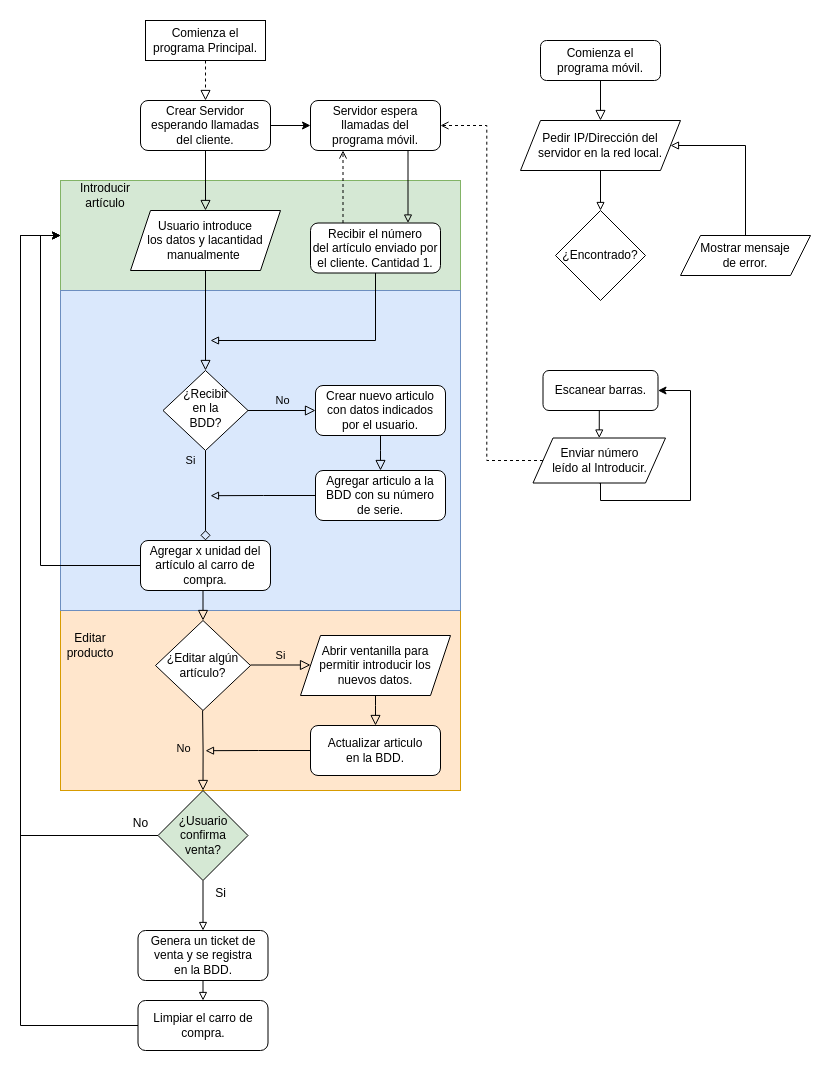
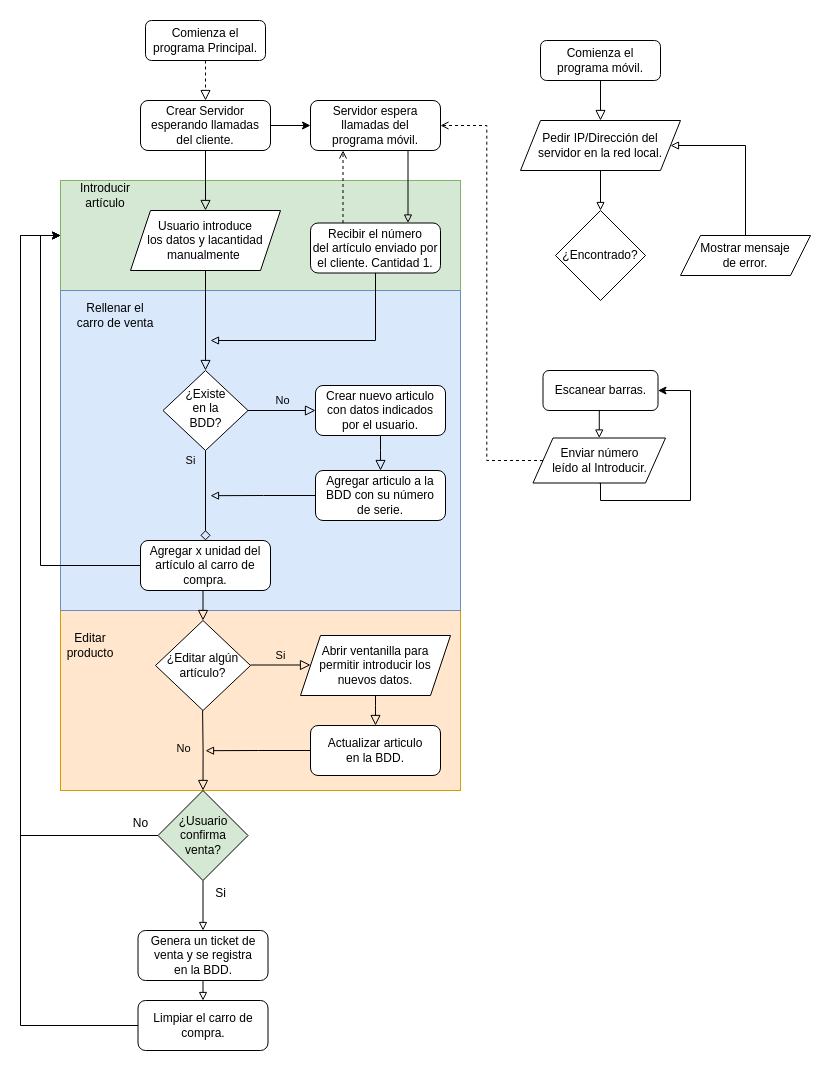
node "Comienza el programa Principal.": shape rectangle -> rounded rectangle
node "Rellenar el carro de venta": added
node "¿Recibir en la BDD?": label "¿Recibir en la BDD?" -> "¿Existe en la BDD?"
